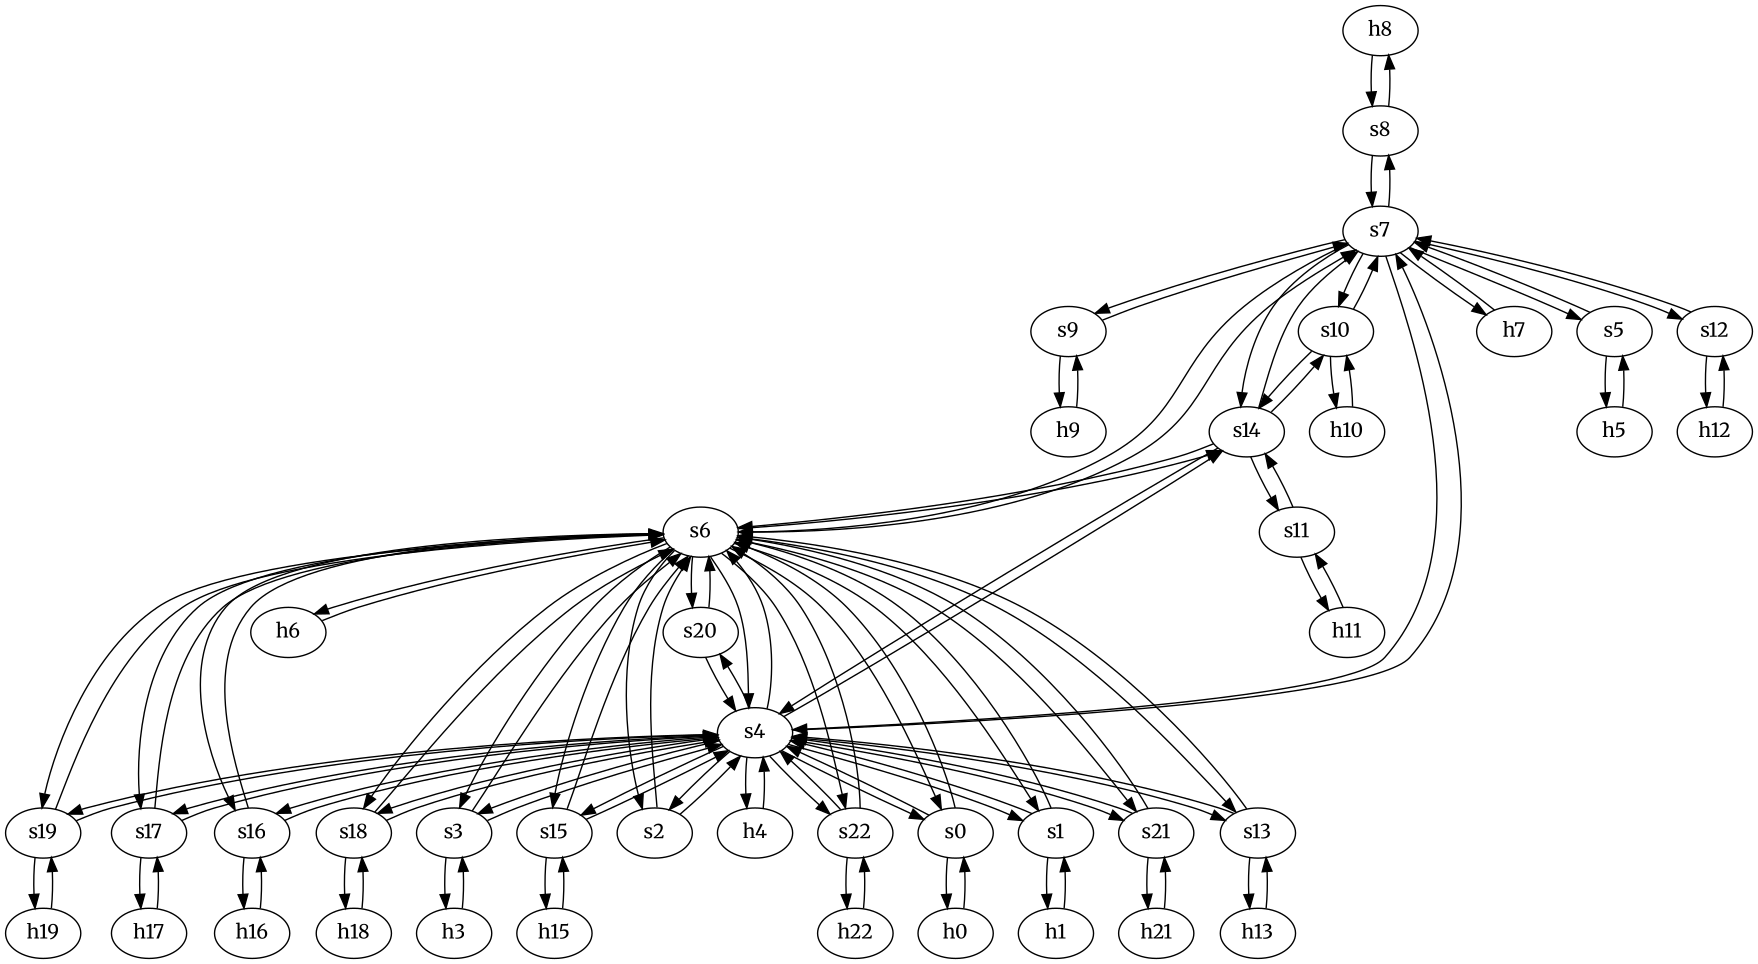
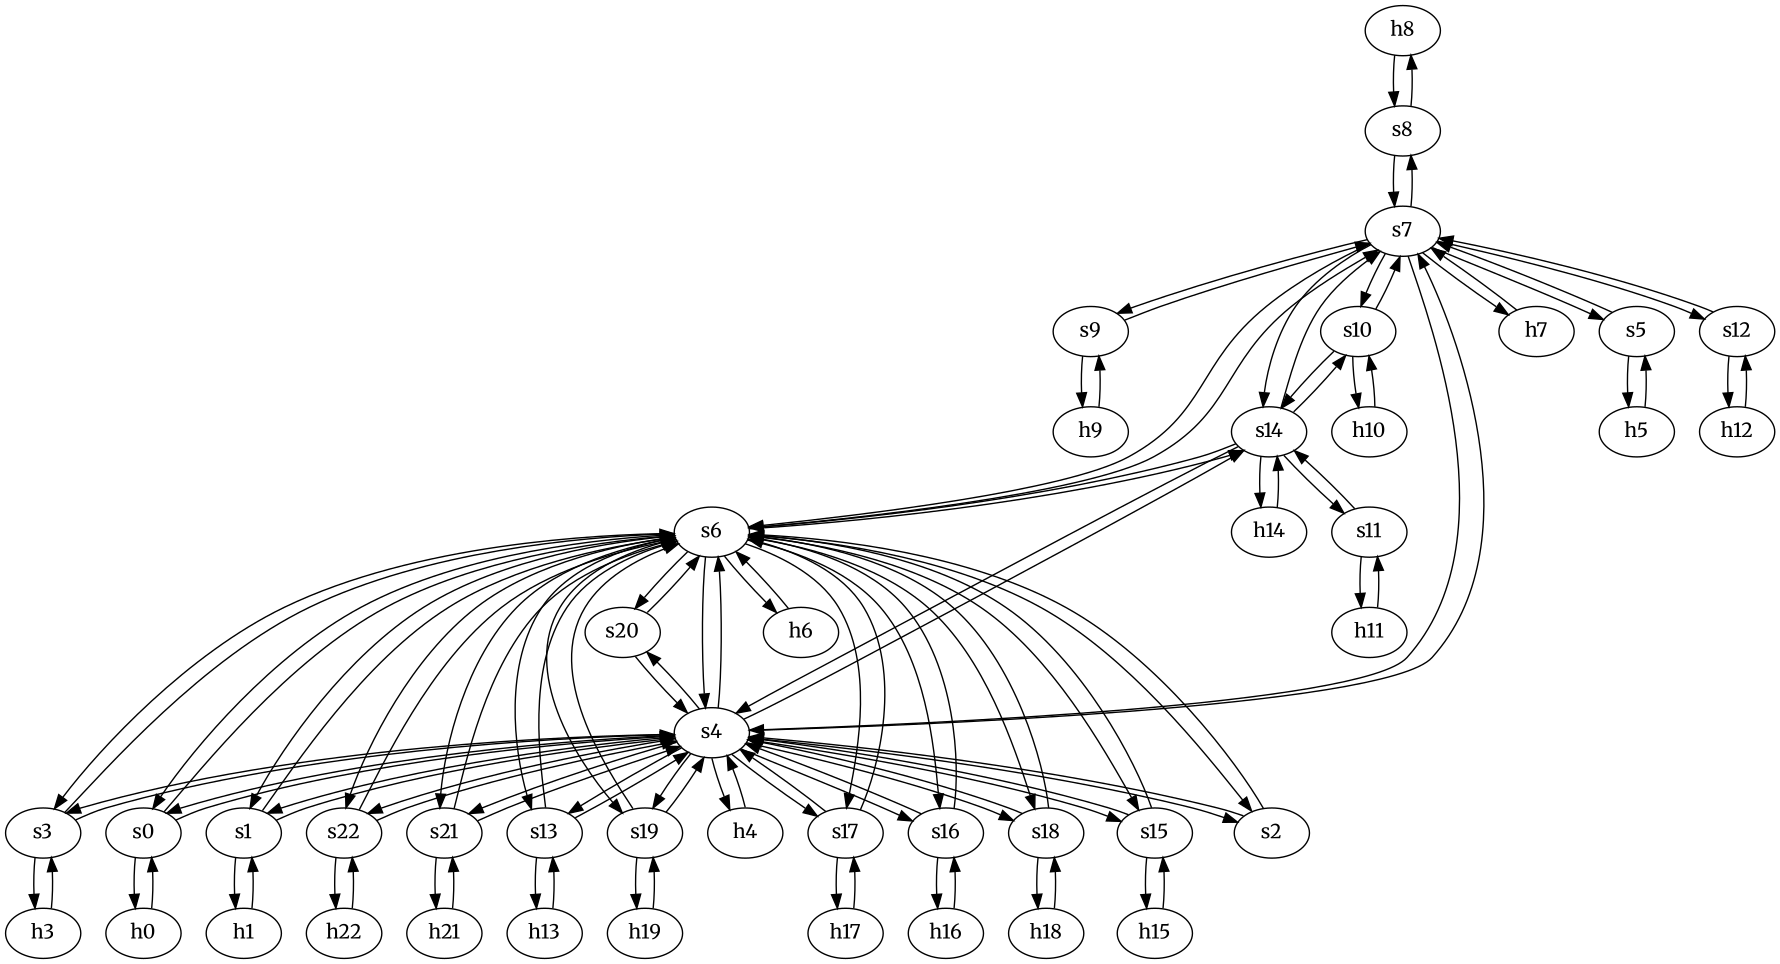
node "h14": added
